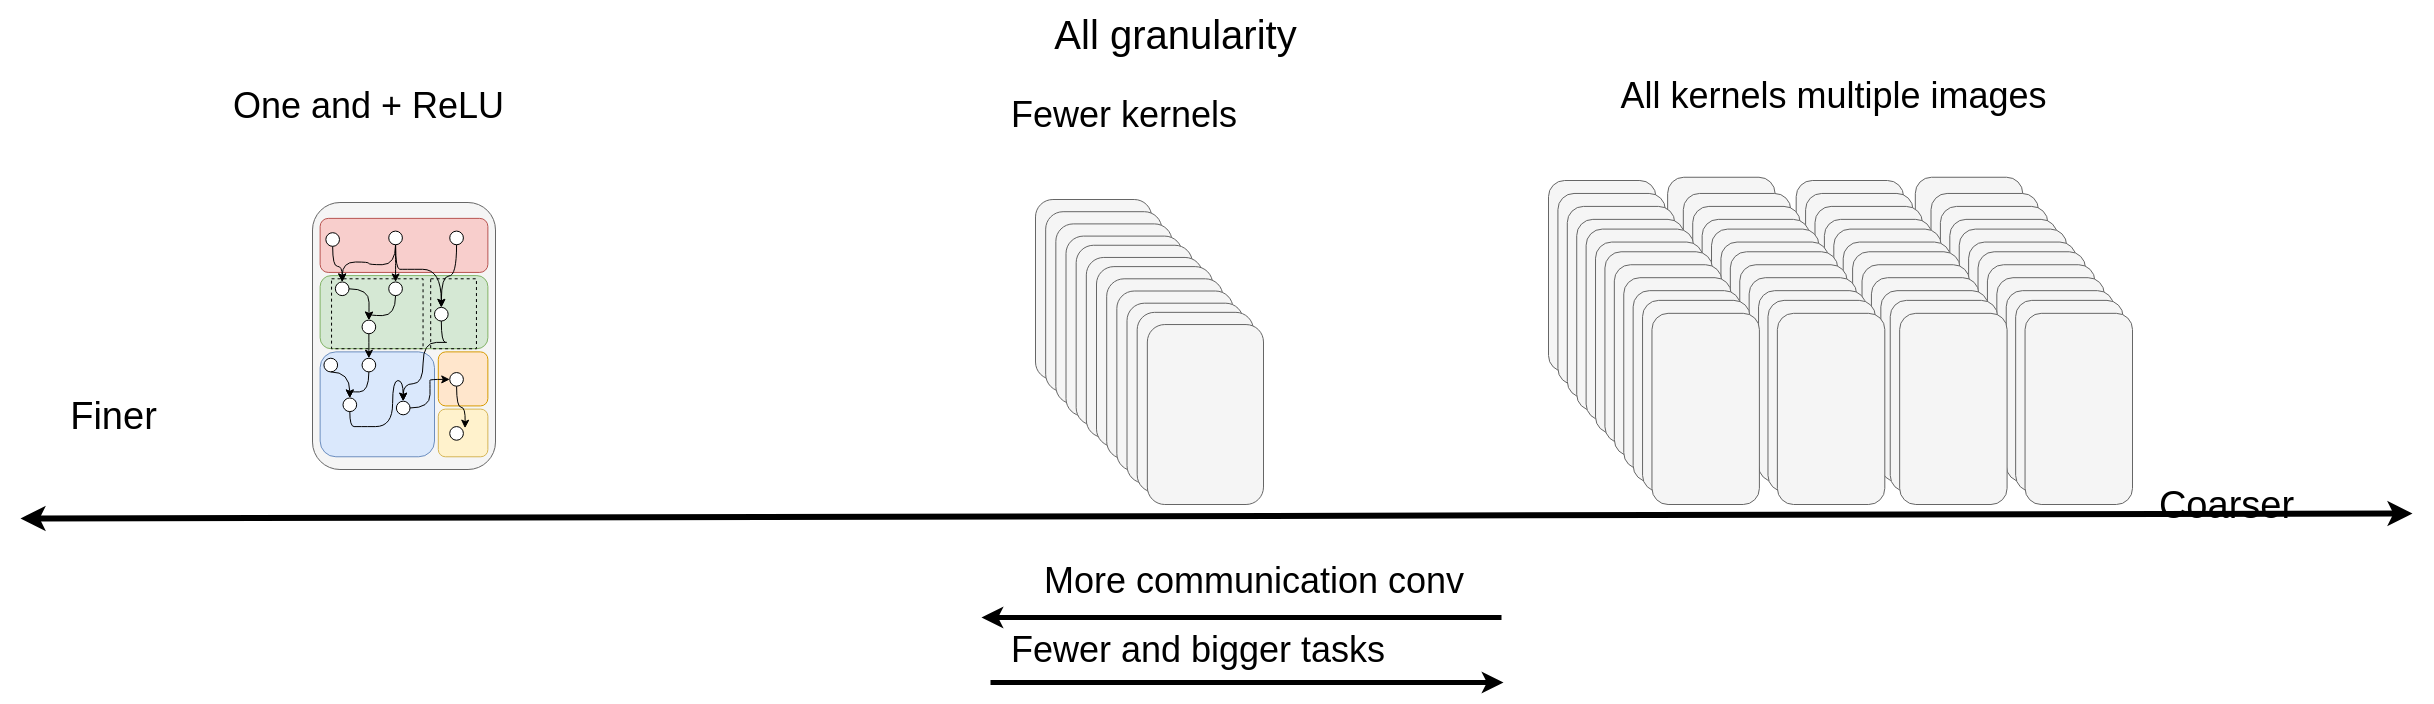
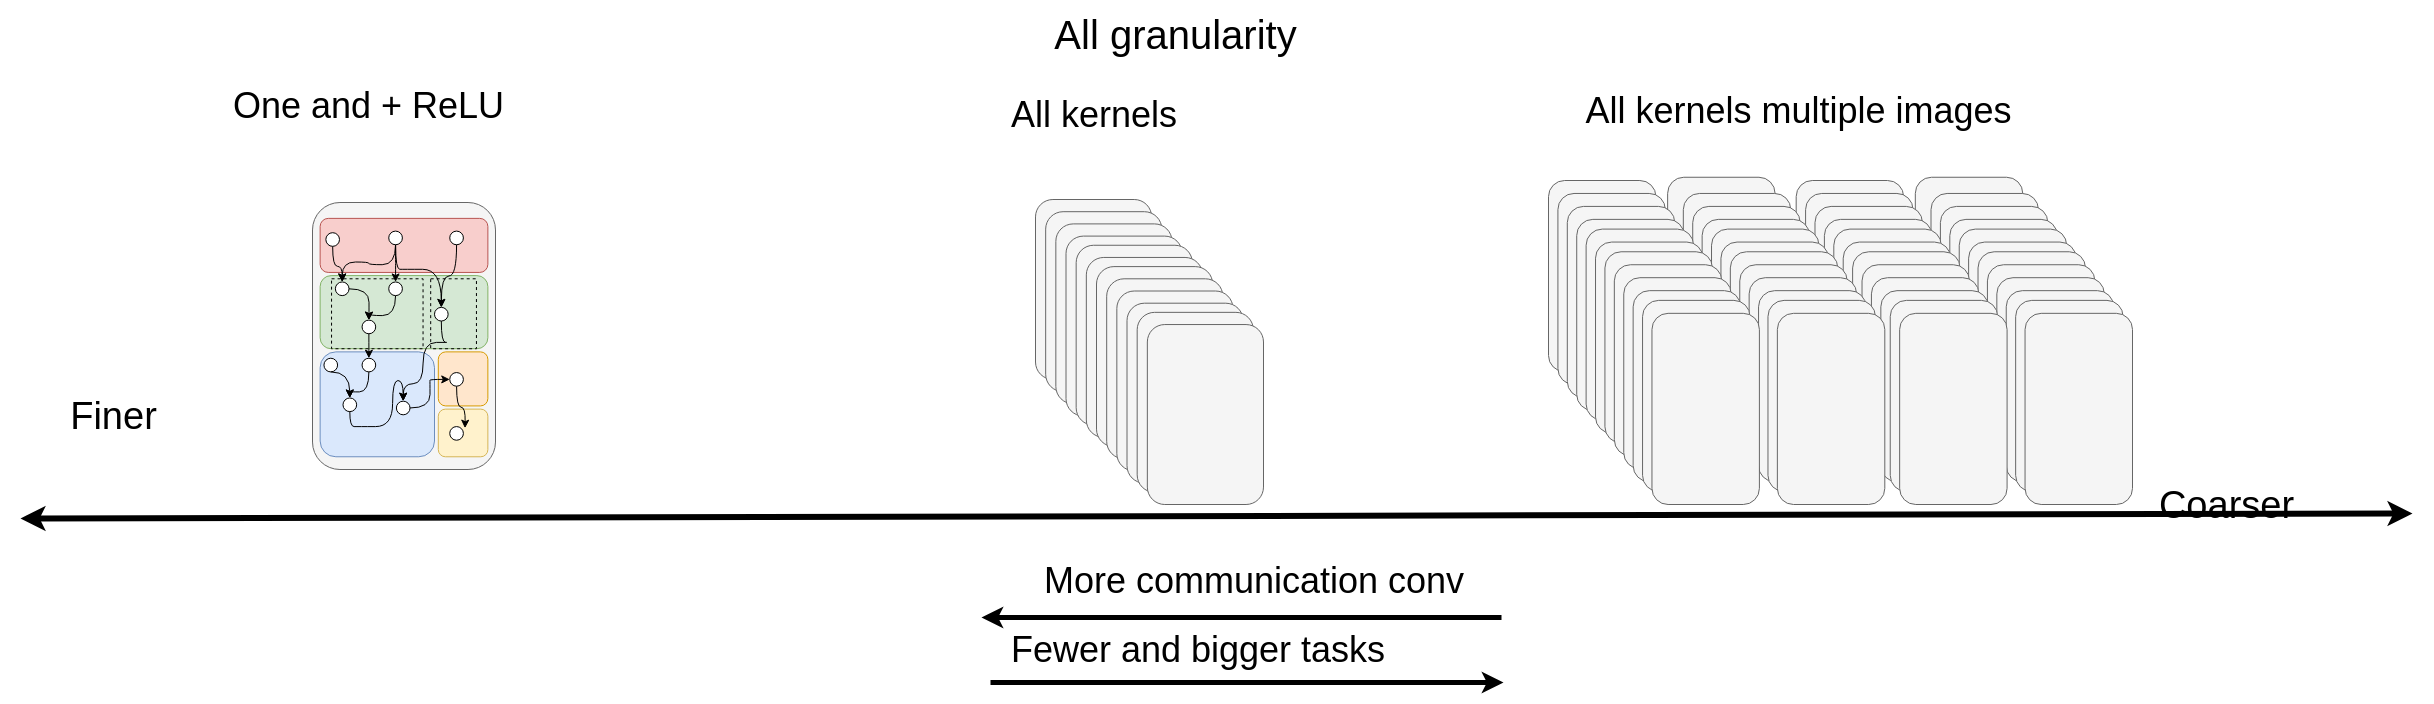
node "All kernels multiple images": moved (1834, 95) -> (1799, 110)
node "Fewer kernels": label "Fewer kernels" -> "All kernels"
